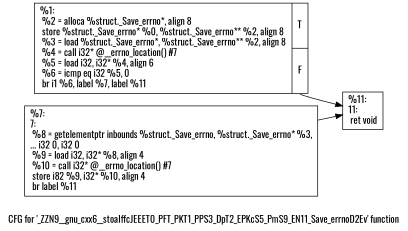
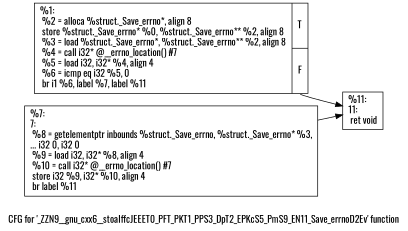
node "%1:": text "%5 = load i32, i32* %4, align 6" -> "%5 = load i32, i32* %4, align 4"
node "%7:": text "store i82 %9, i32* %10, align 4" -> "store i32 %9, i32* %10, align 4"
